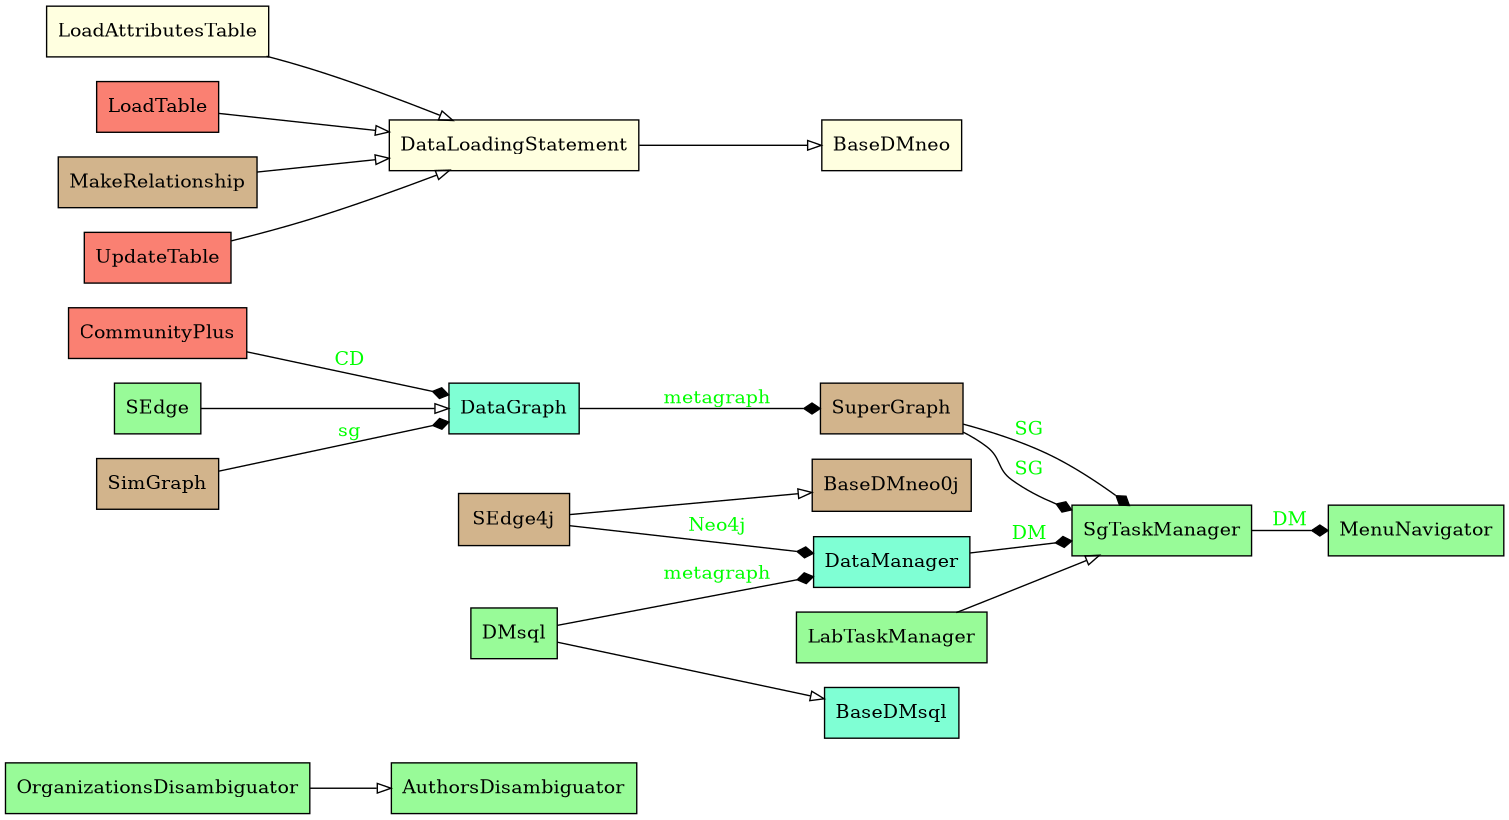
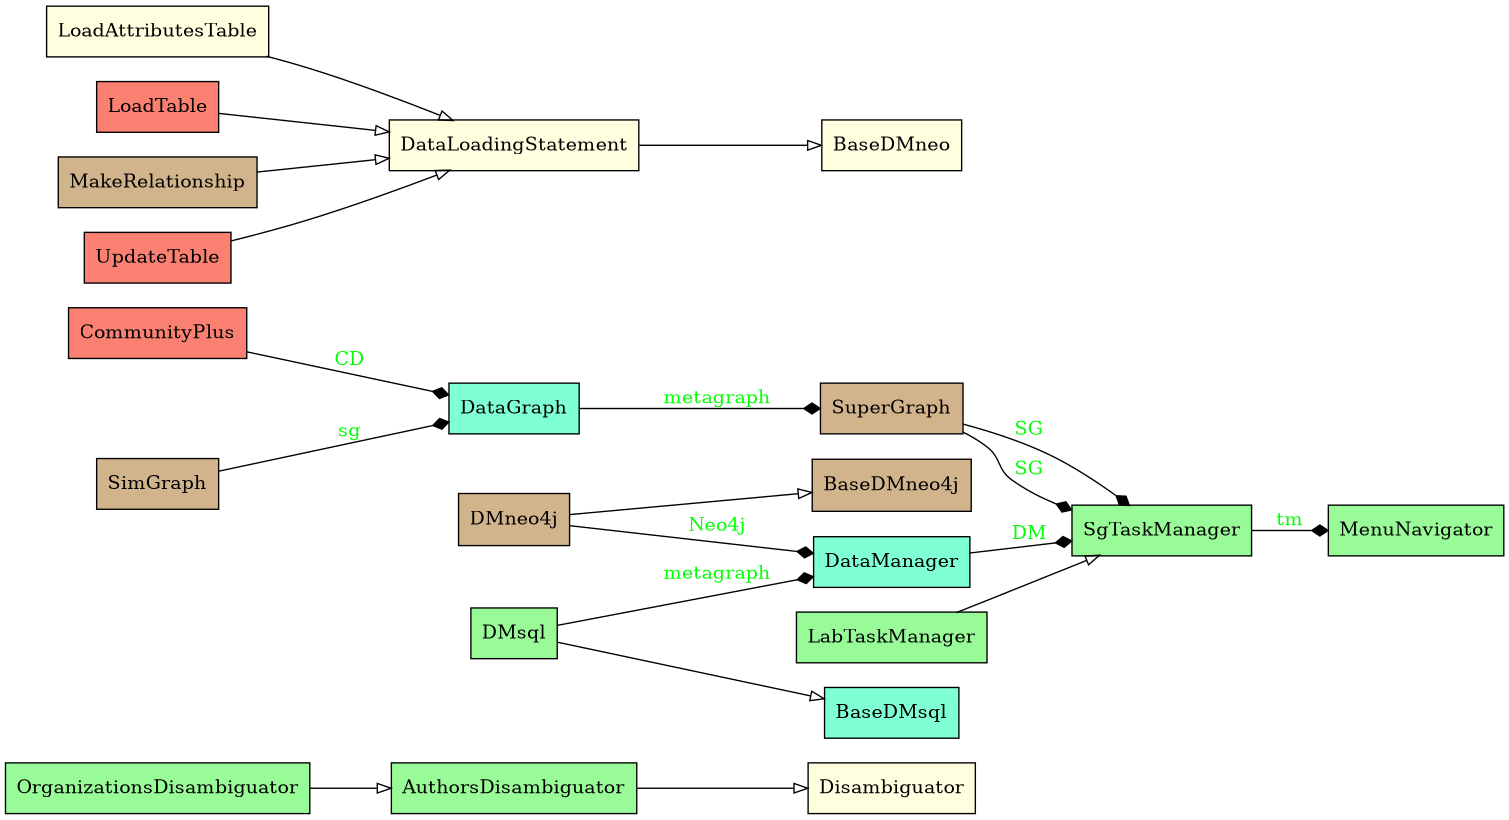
node "SEdge": removed
node "BaseDMneo0j": label "BaseDMneo0j" -> "BaseDMneo4j"
node "SEdge4j": label "SEdge4j" -> "DMneo4j"
edge "SgTaskManager" -> "MenuNavigator": label "DM" -> "tm"
node "Disambiguator": added
